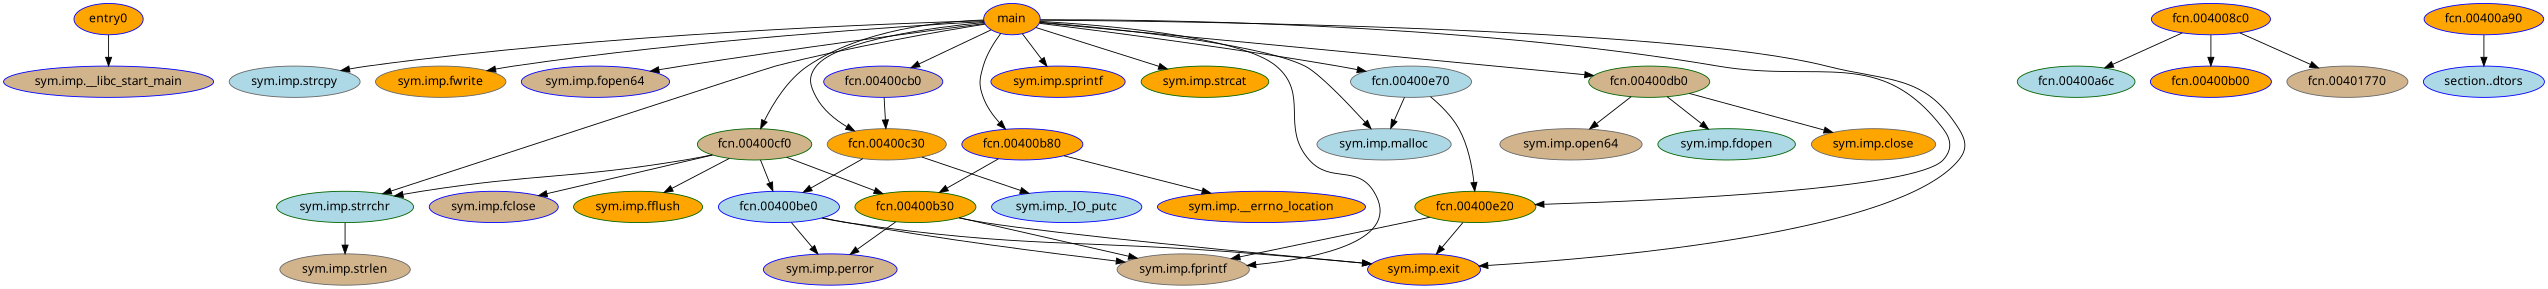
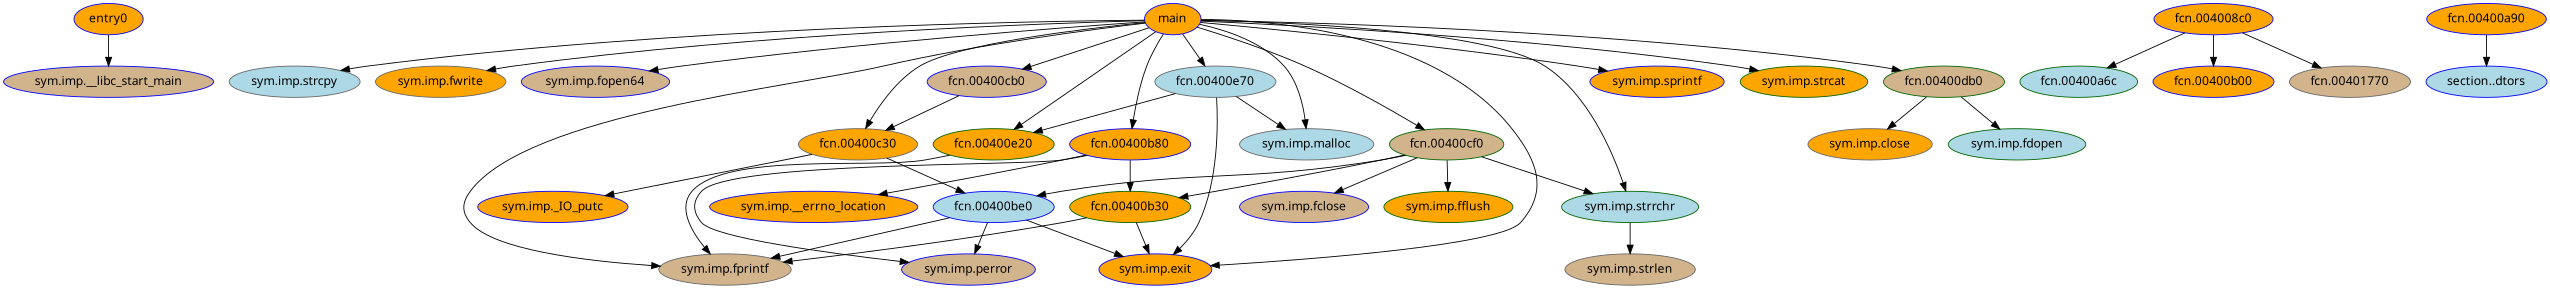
node "sym.imp.open64": removed
node "sym.imp._IO_putc": fillcolor lightblue -> orange
edge "fcn.00400b30" -> "sym.imp.perror": now "fcn.00400b80" -> "sym.imp.perror"
edge "fcn.00400e20" -> "sym.imp.exit": now "fcn.00400e70" -> "sym.imp.exit"
